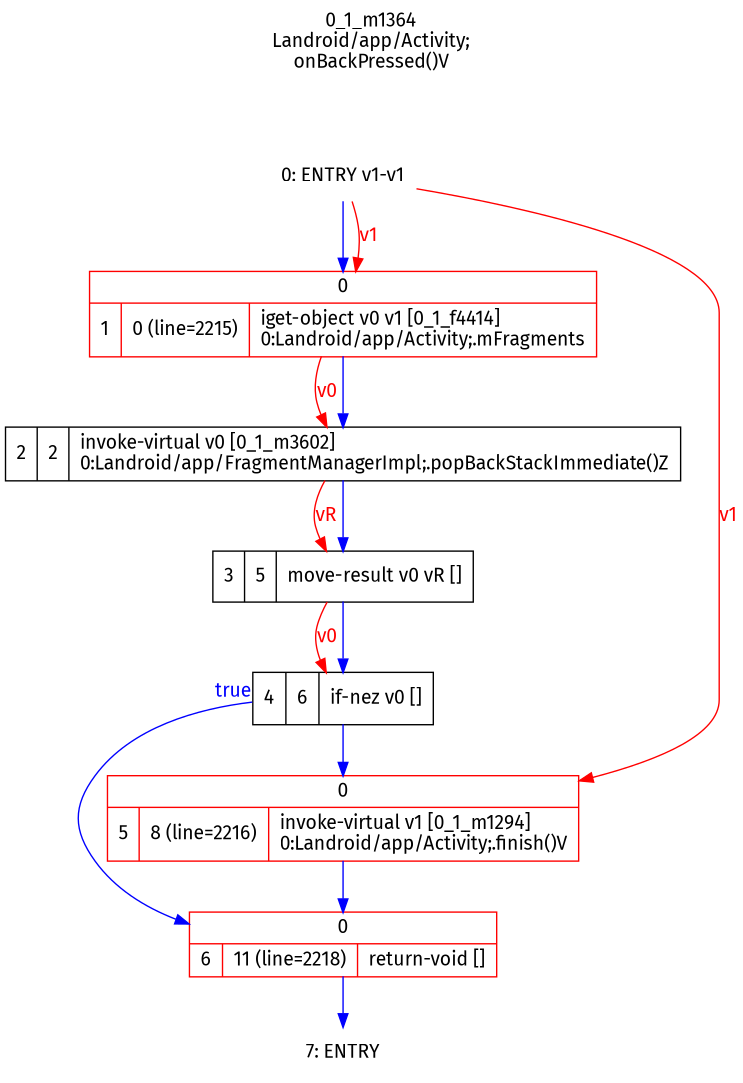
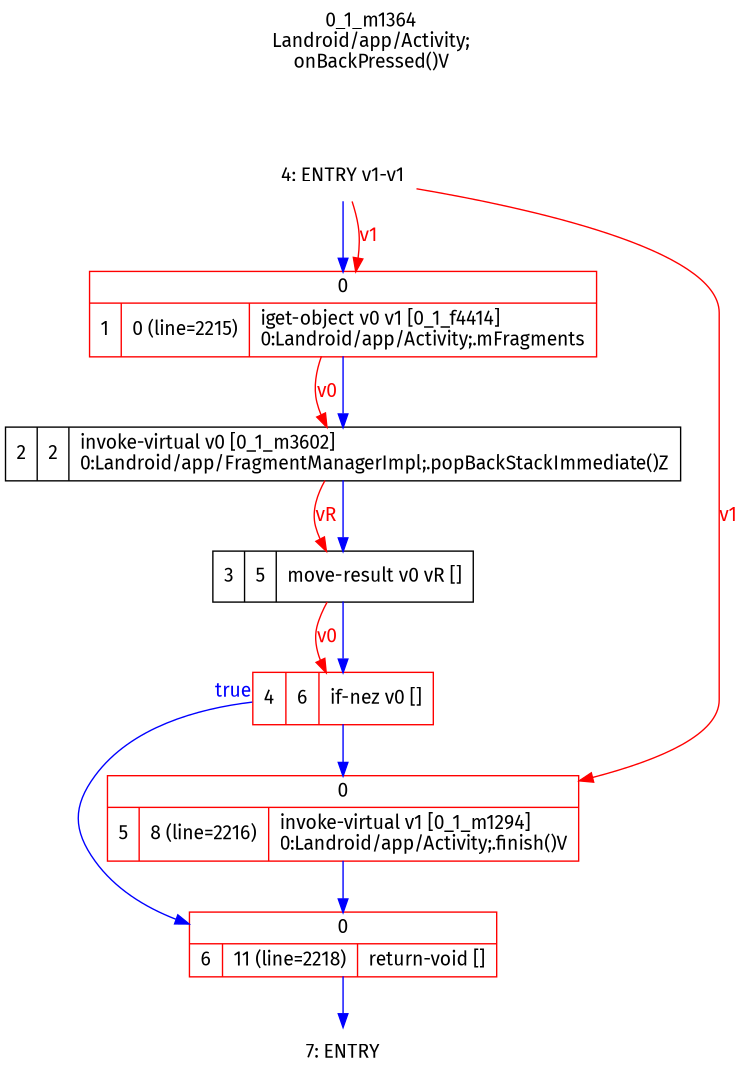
node "0: ENTRY v1-v1": label "0: ENTRY v1-v1" -> "4: ENTRY v1-v1"
node "4": color black -> red
